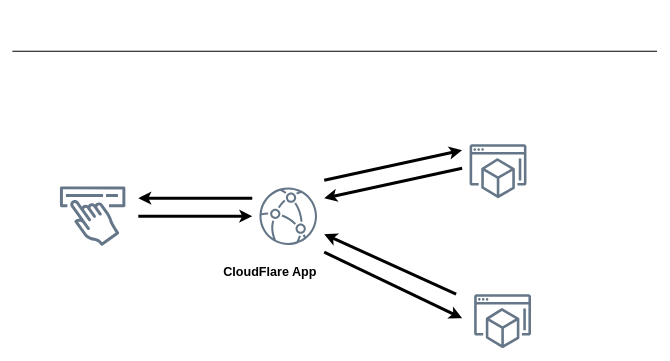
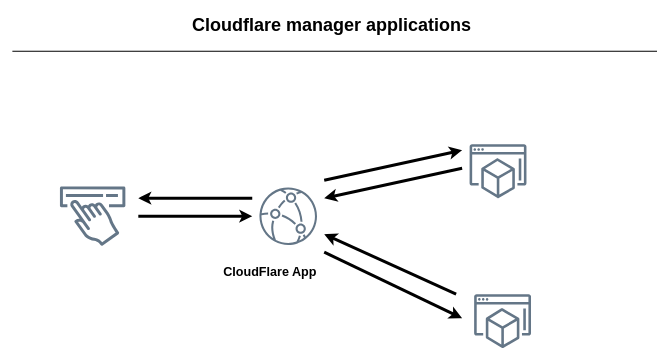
node "Cloudflare manager applications": added
